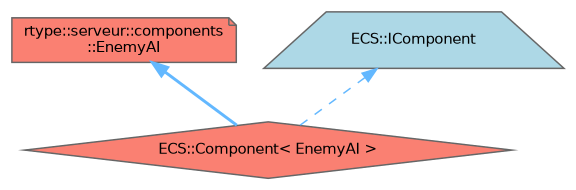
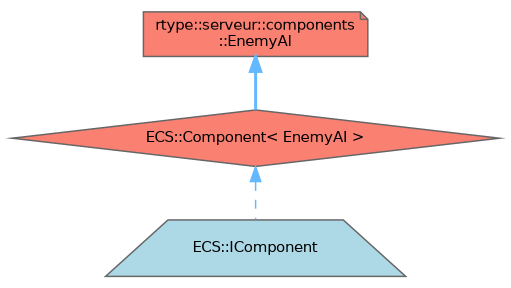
edge "ECS::Component< EnemyAI >" -> "ECS::IComponent": reversed
